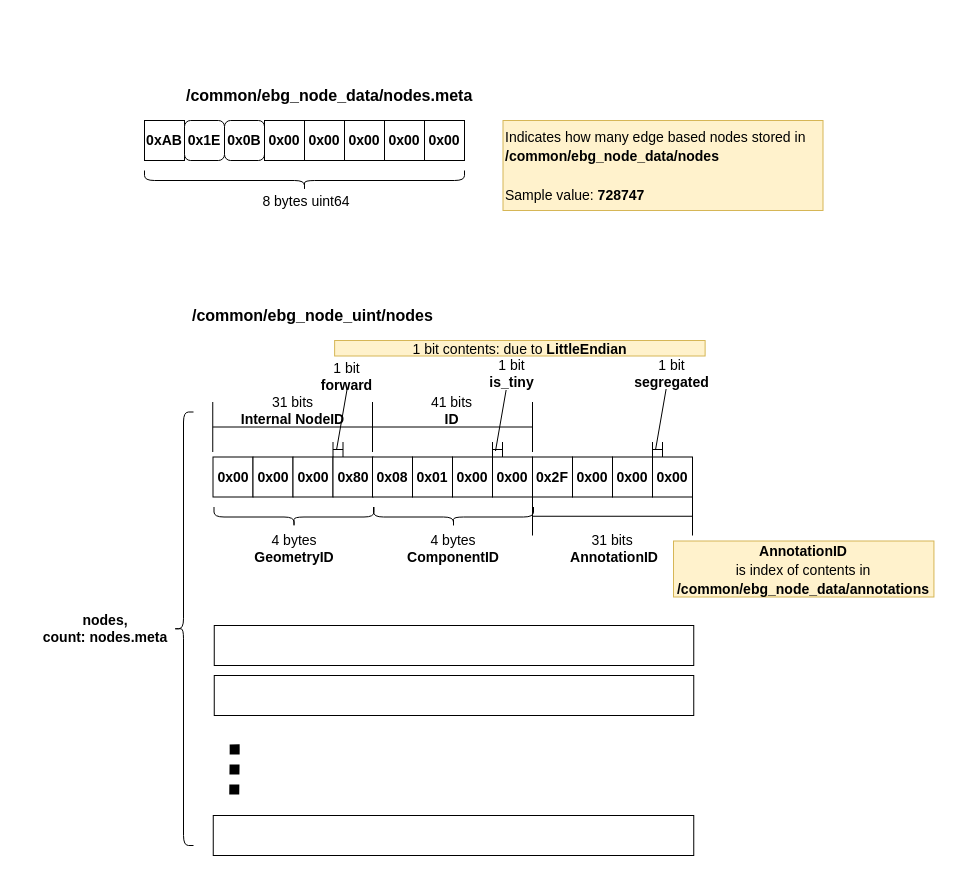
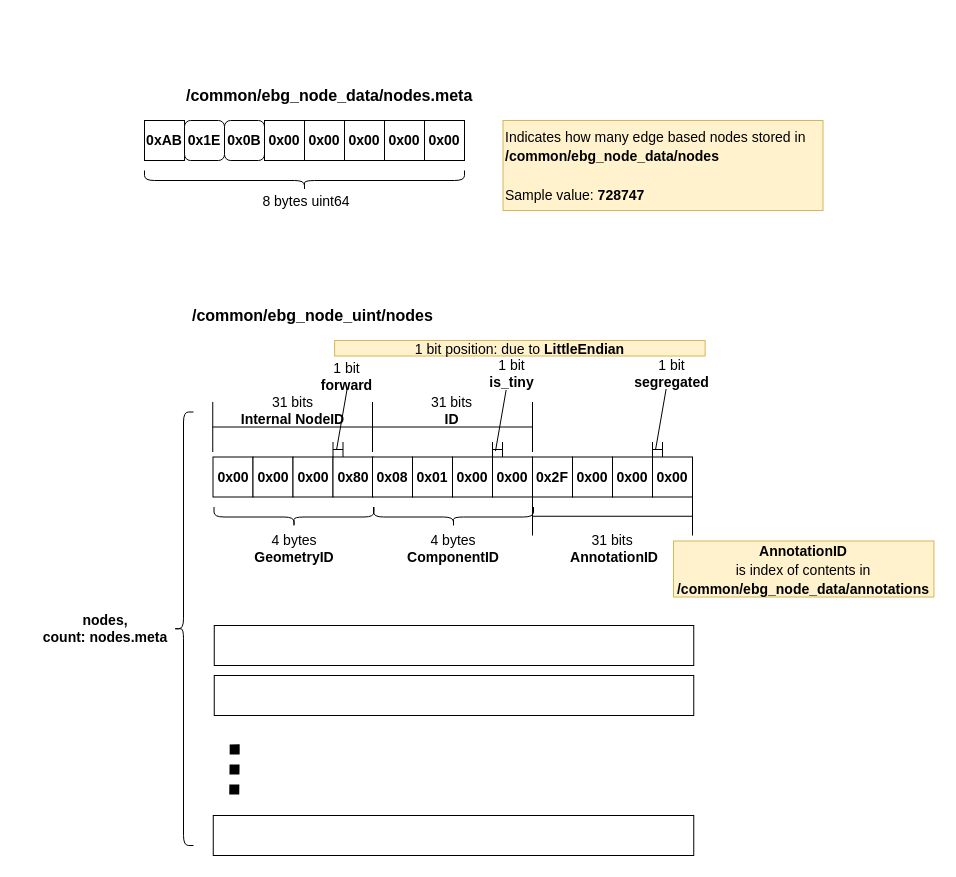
node "1 bit contents: due to LittleEndian": label "1 bit contents: due to LittleEndian" -> "1 bit position: due to LittleEndian"
node "41 bits ID": label "41 bits ID" -> "31 bits ID"
